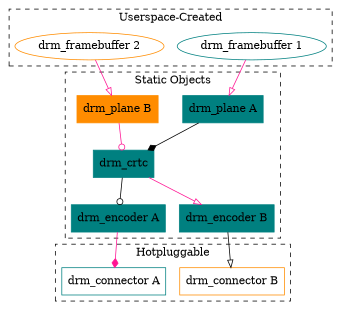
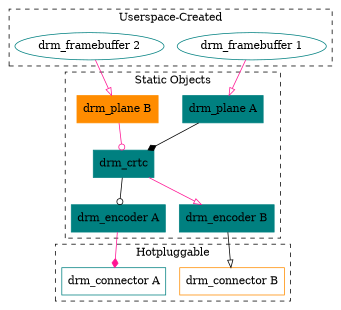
node "drm_framebuffer 2": color darkorange -> teal
